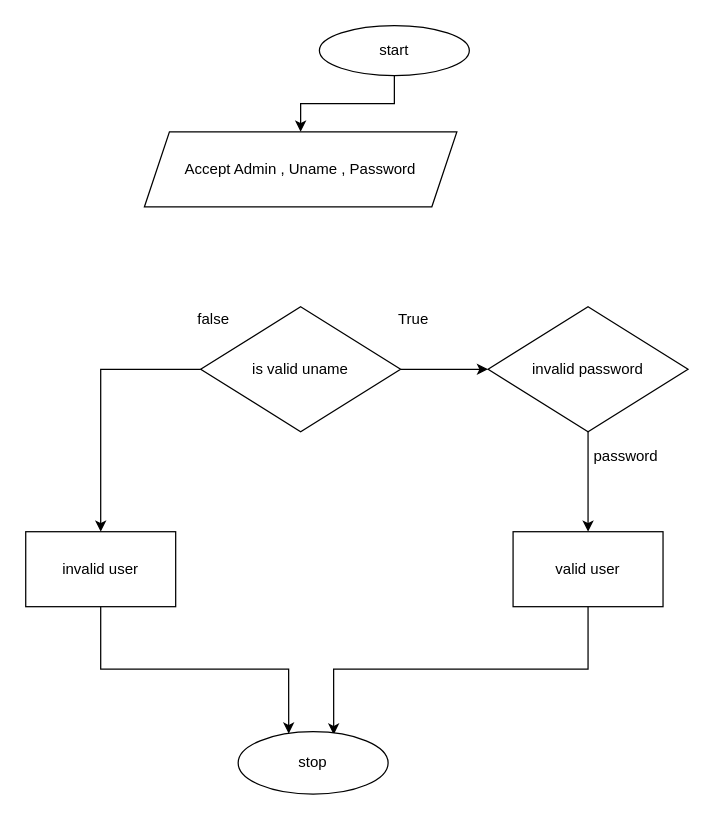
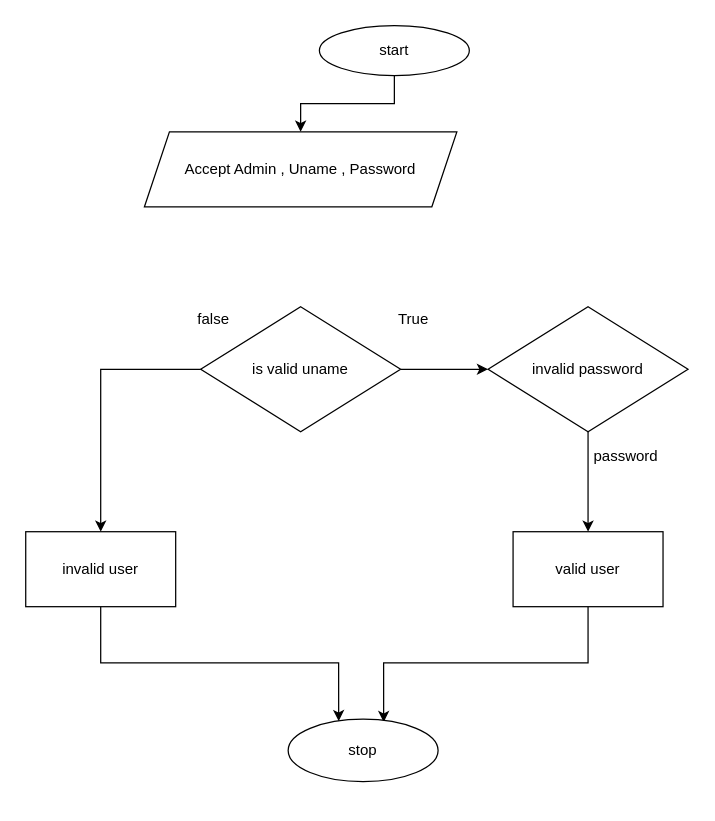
node "stop": moved (313, 763) -> (363, 751)
